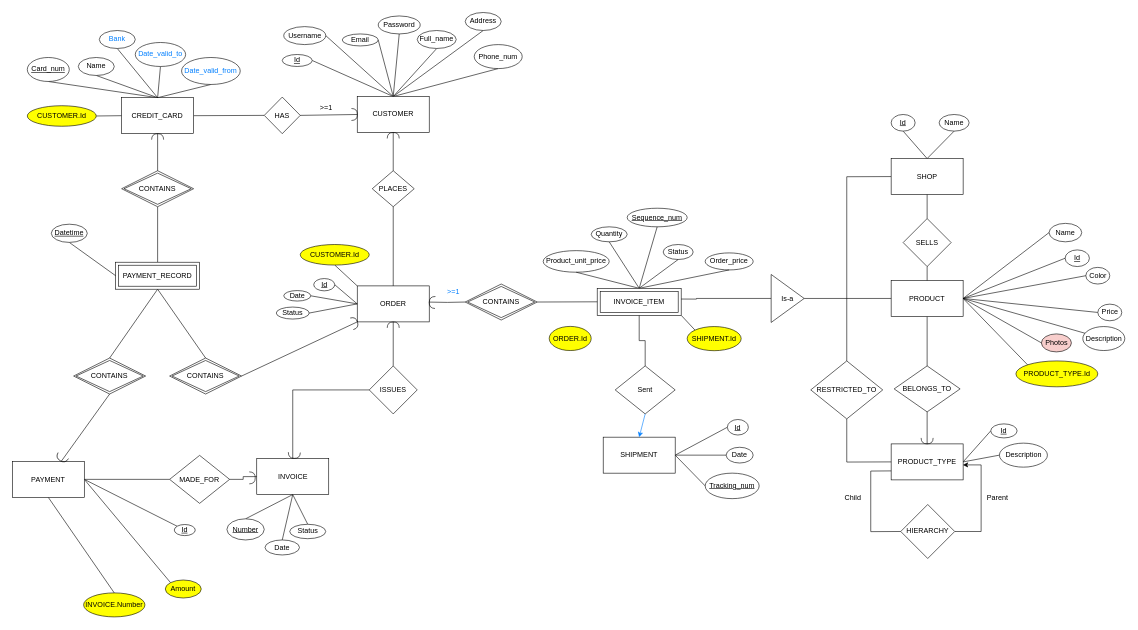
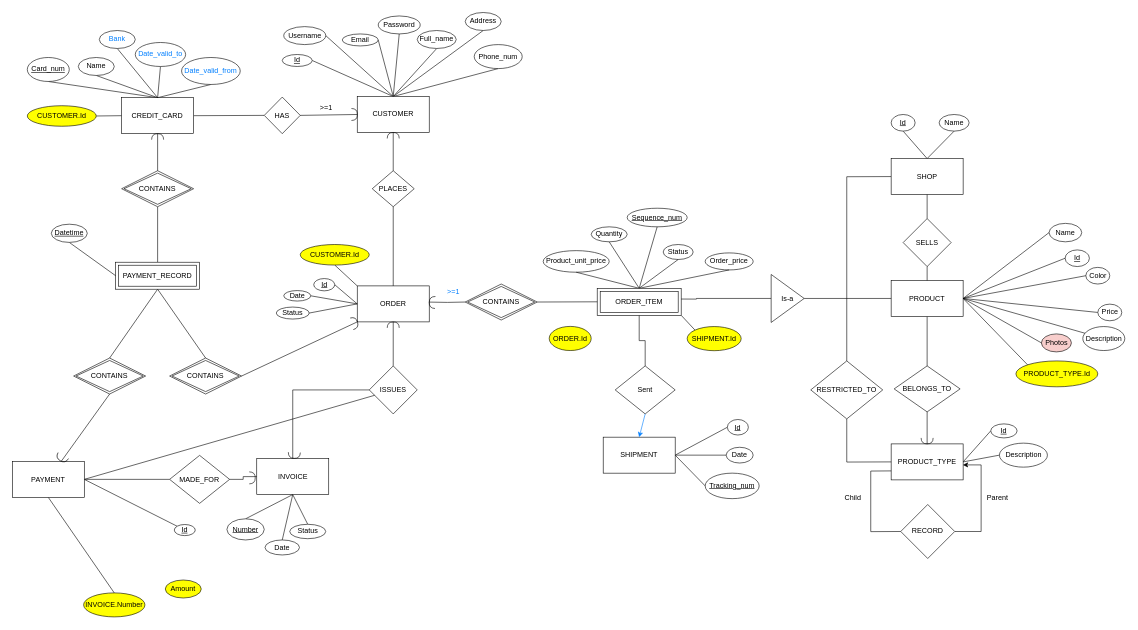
node "INVOICE_ITEM": label "INVOICE_ITEM" -> "ORDER_ITEM"
node "HIERARCHY": label "HIERARCHY" -> "RECORD"
edge "PAYMENT" -- "Amount": now "PAYMENT" -- "ISSUES"
